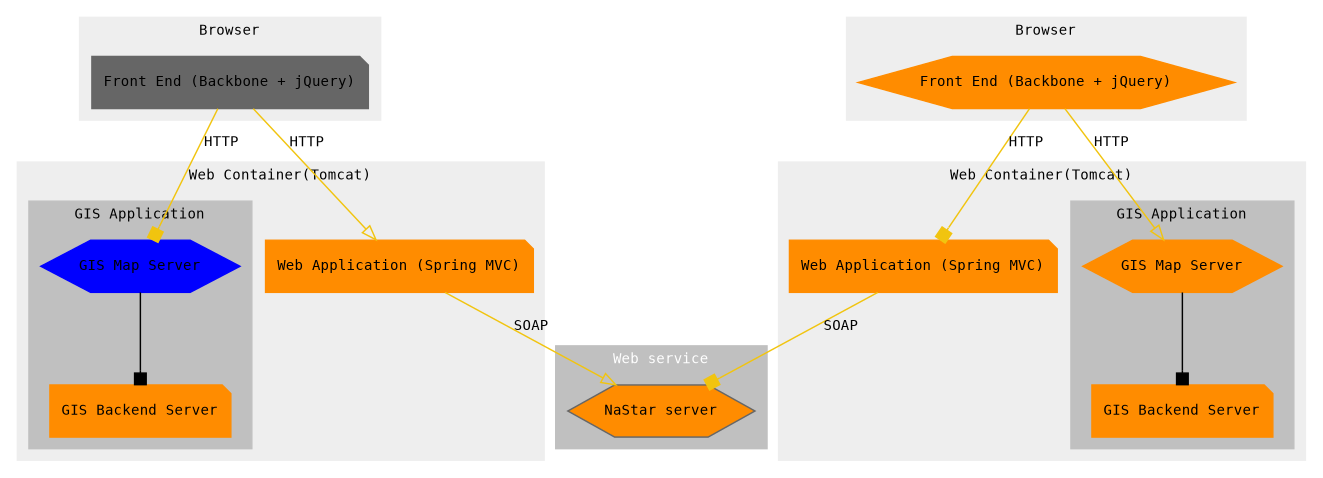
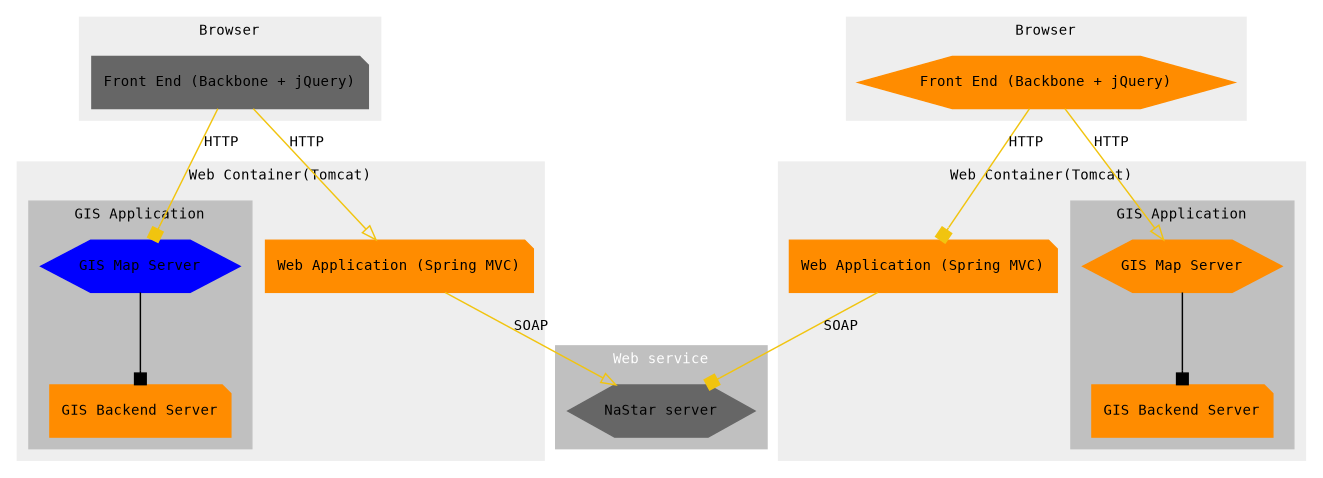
node "NaStar server": fillcolor darkorange -> gray40
